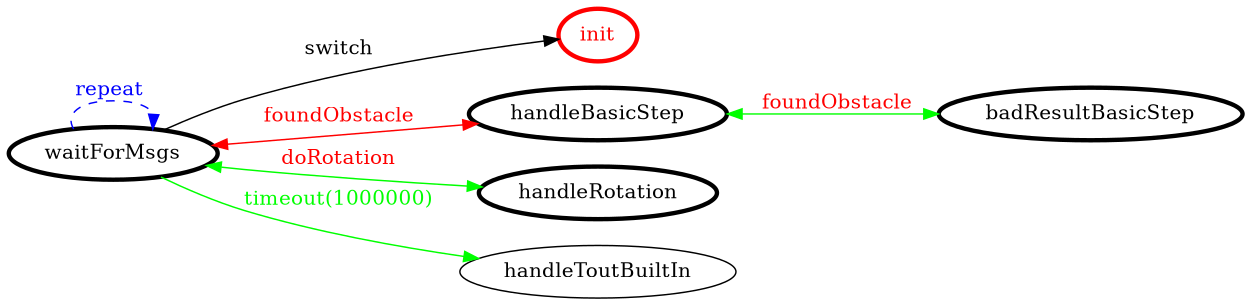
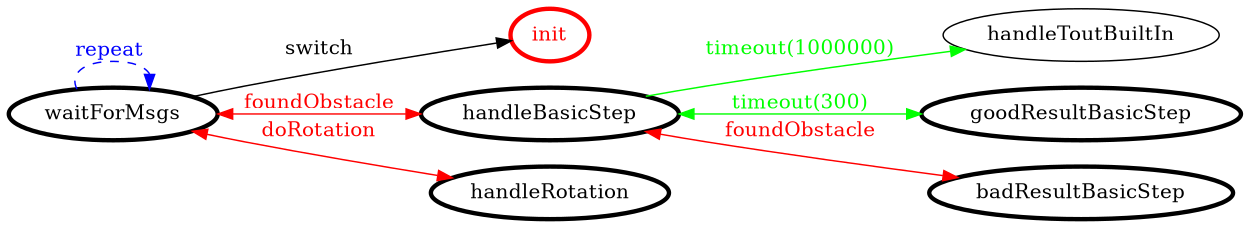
edge "handleBasicStep" -- "badResultBasicStep": color green -> red
node "goodResultBasicStep": added
edge "waitForMsgs" -- "handleRotation": color green -> red
edge "waitForMsgs" -> "handleToutBuiltIn": now "handleBasicStep" -> "handleToutBuiltIn"
